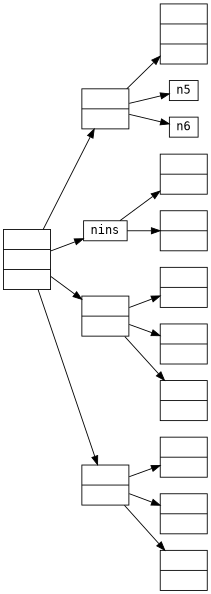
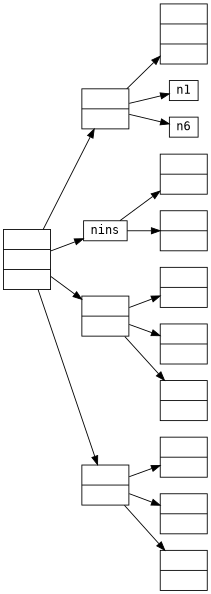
node "n5": label "n5" -> "n1"
